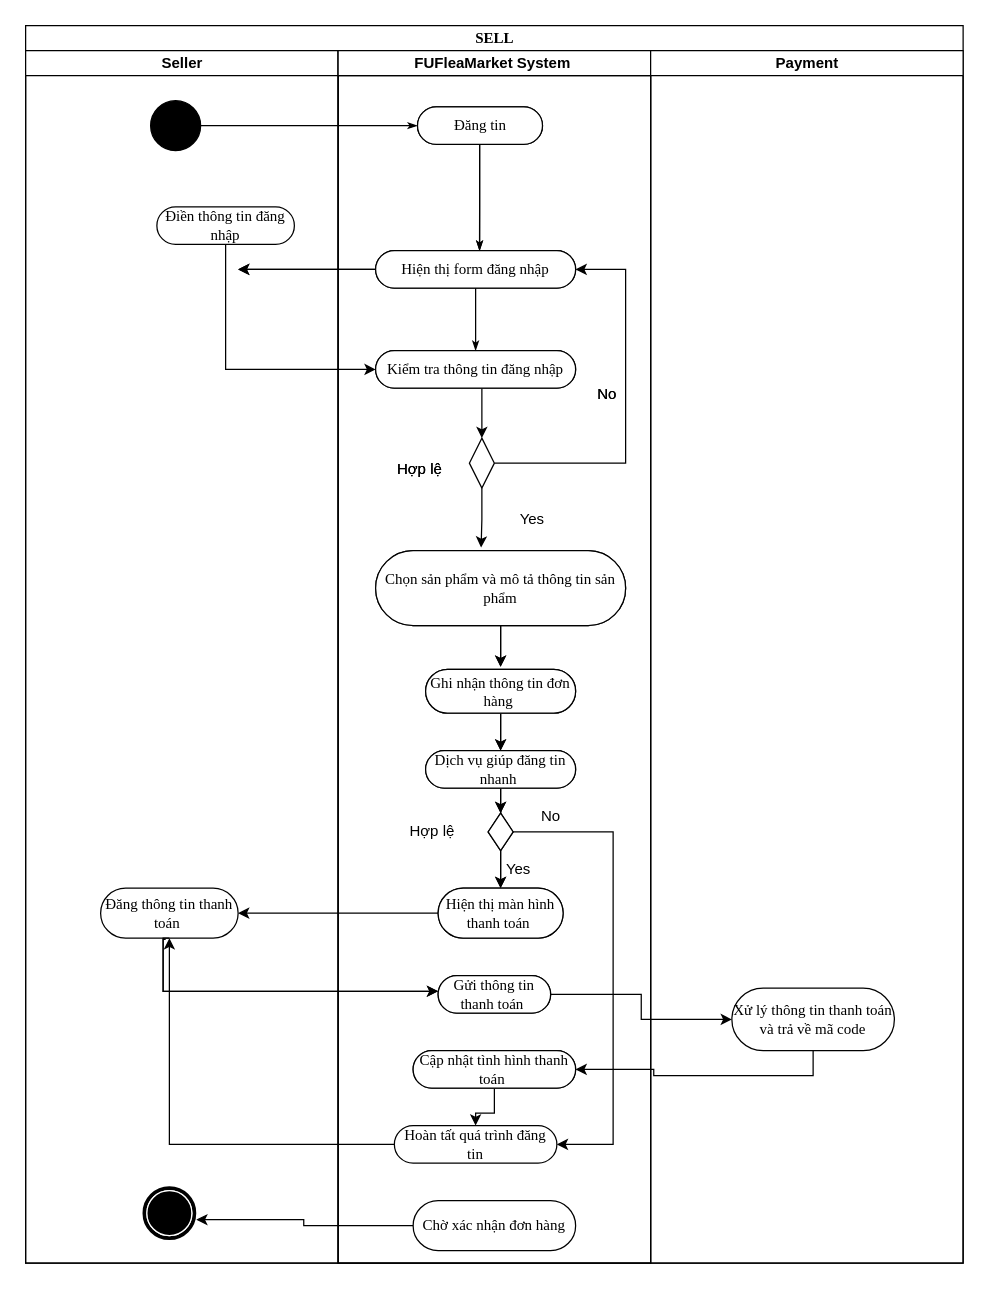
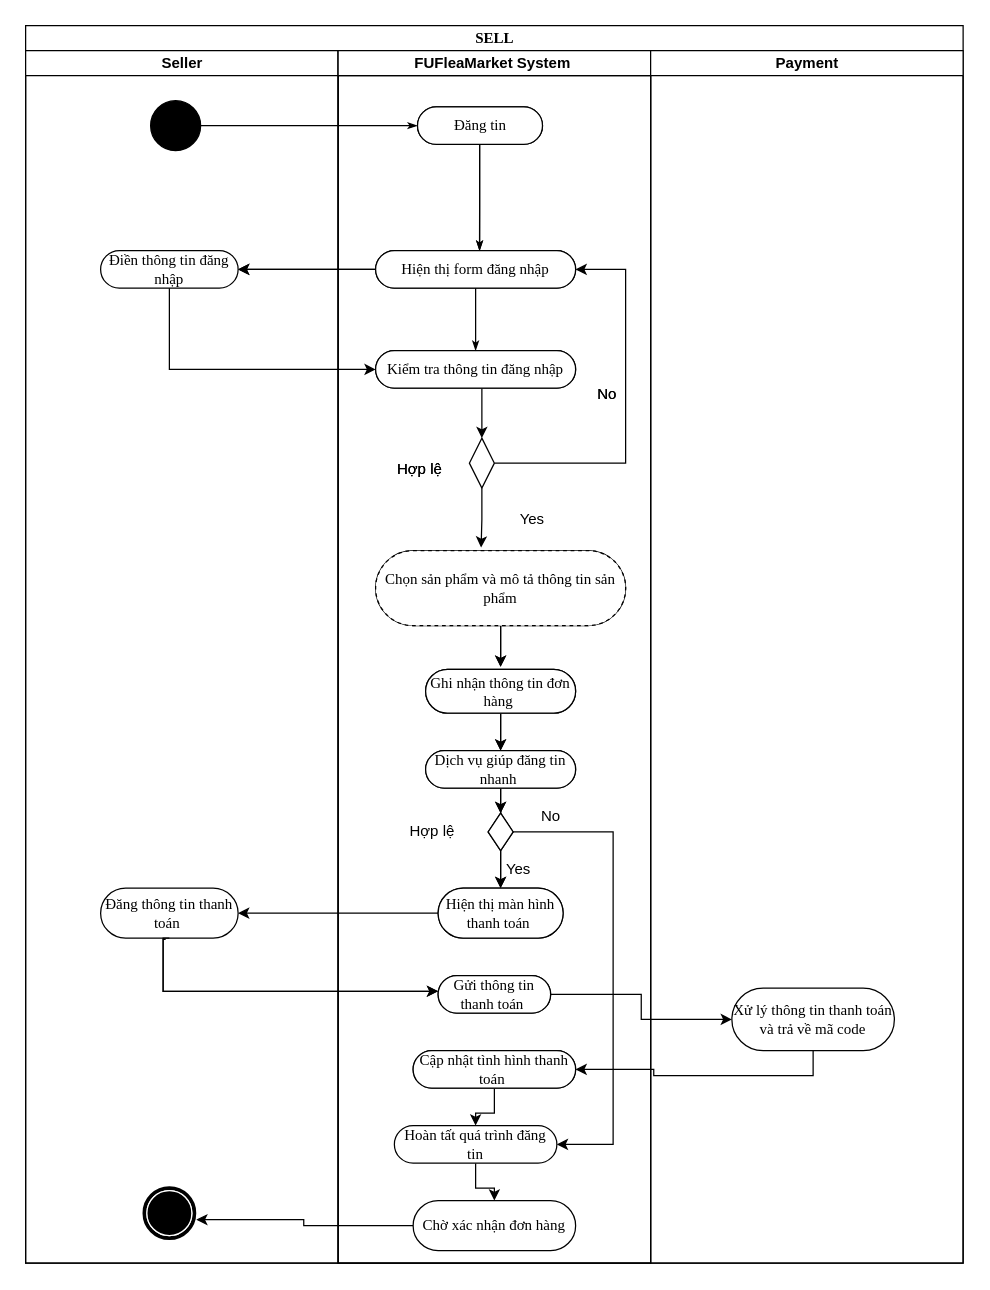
node "Điền thông tin đăng nhập": moved (226, 226) -> (169, 269)
node "Chọn sản phẩm và mô tả thông tin sản phẩm": style solid -> dashed
edge "Hoàn tất quá trình đăng tin" -> "Đăng thông tin thanh toán": now "Hoàn tất quá trình đăng tin" -> "Chờ xác nhận đơn hàng"
